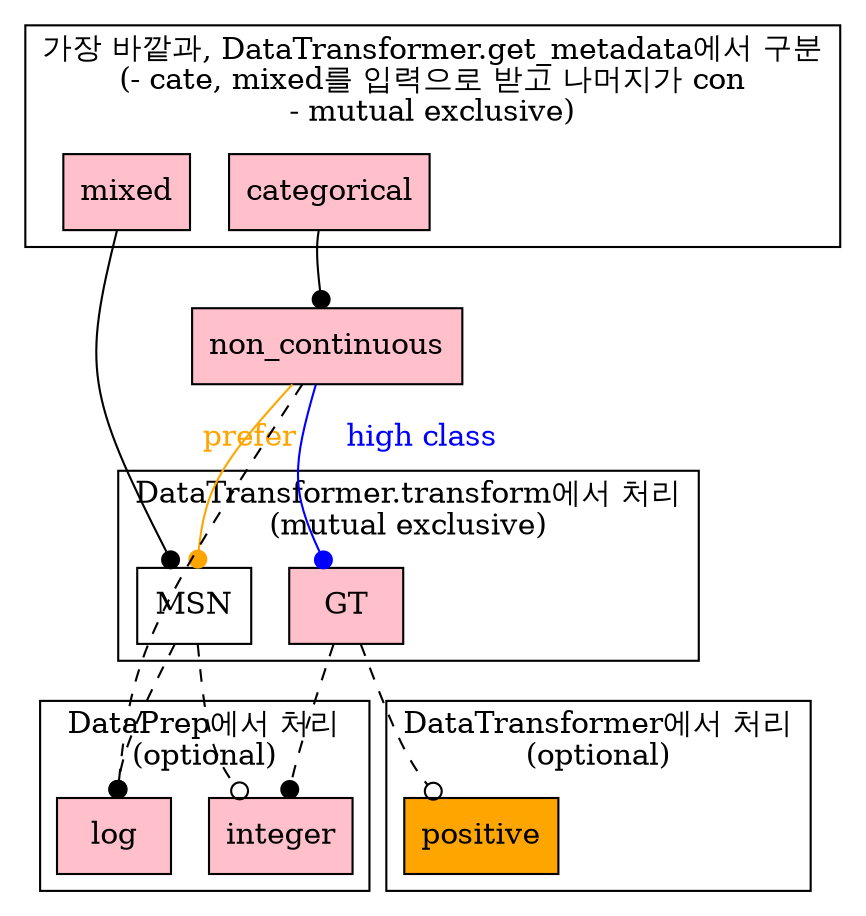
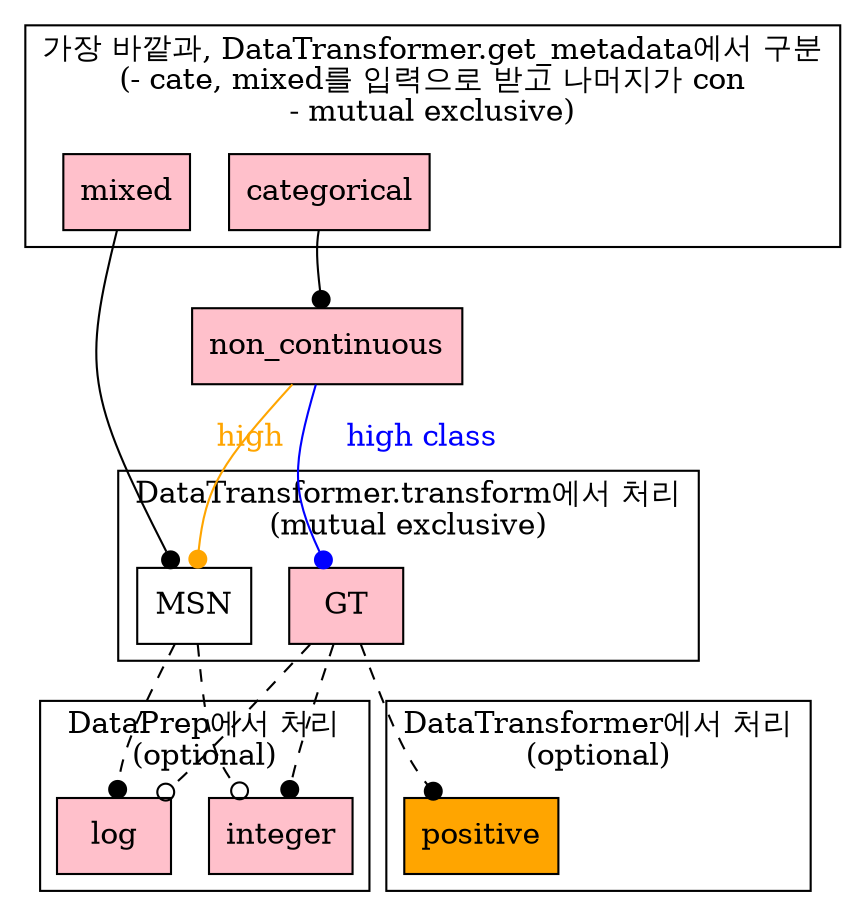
edge "non_continuous" -> "MSN": label "prefer" -> "high"
edge "non_continuous" -> "log": now "GT" -> "log"
edge "GT" -> "positive": arrowhead odot -> dot
